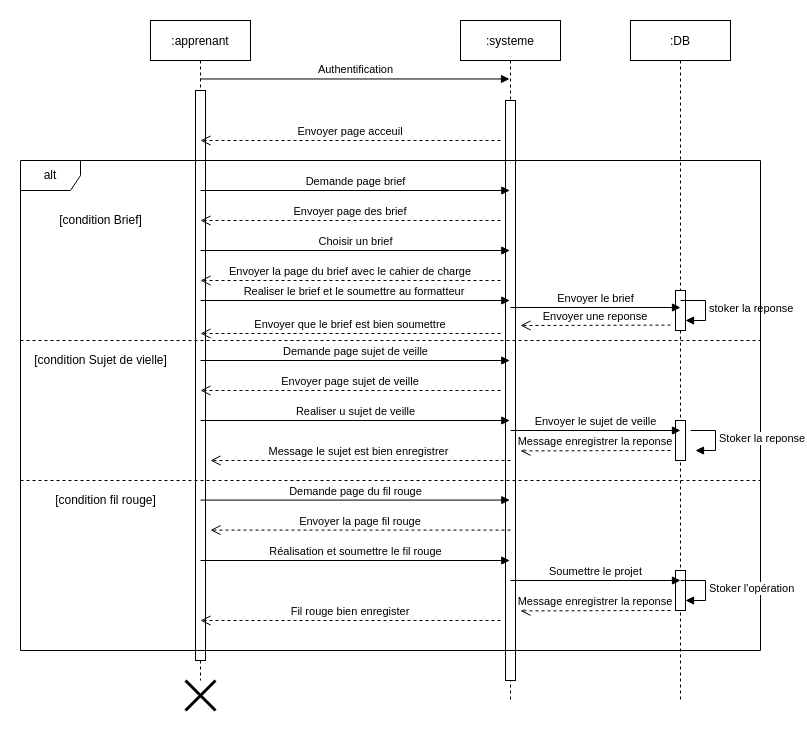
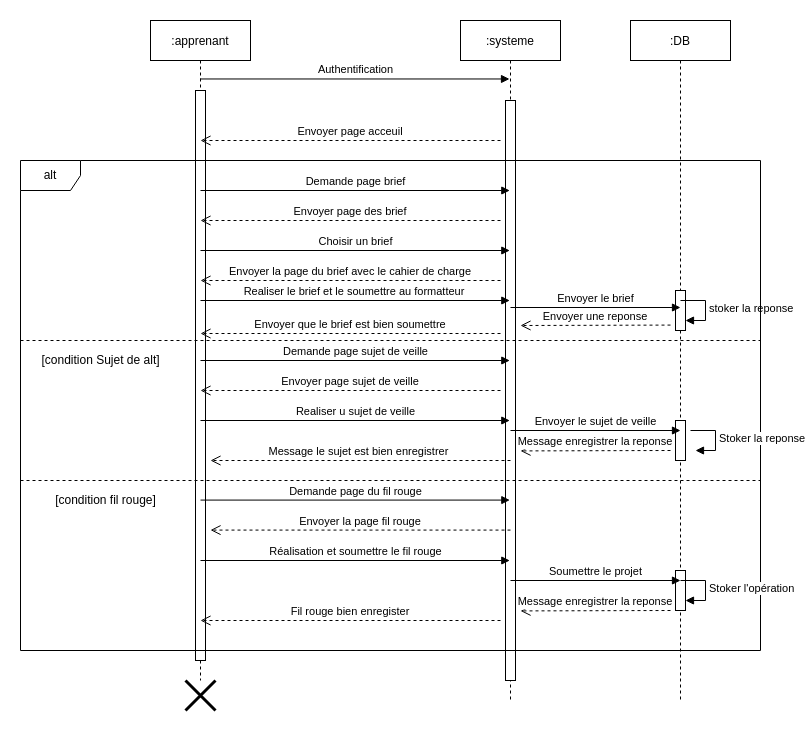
node "[condition Brief]": removed
node "[condition Sujet de vielle]": label "[condition Sujet de vielle]" -> "[condition Sujet de alt]"
